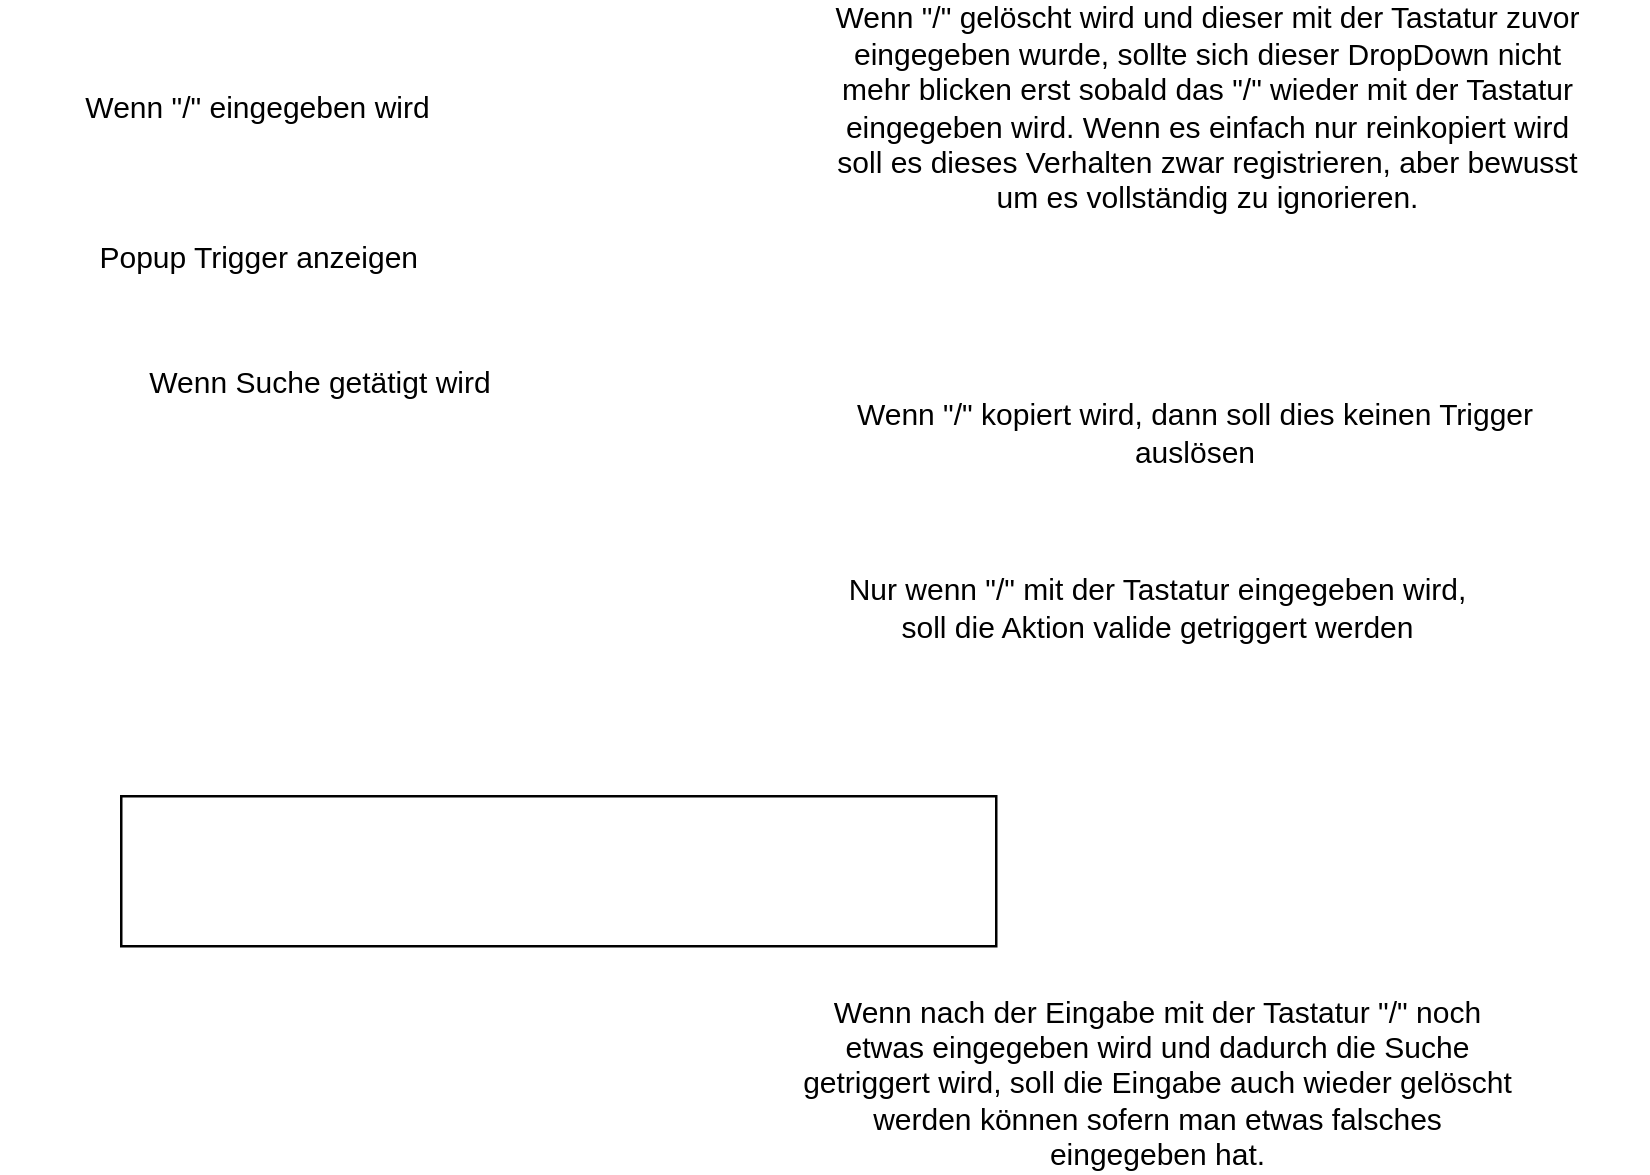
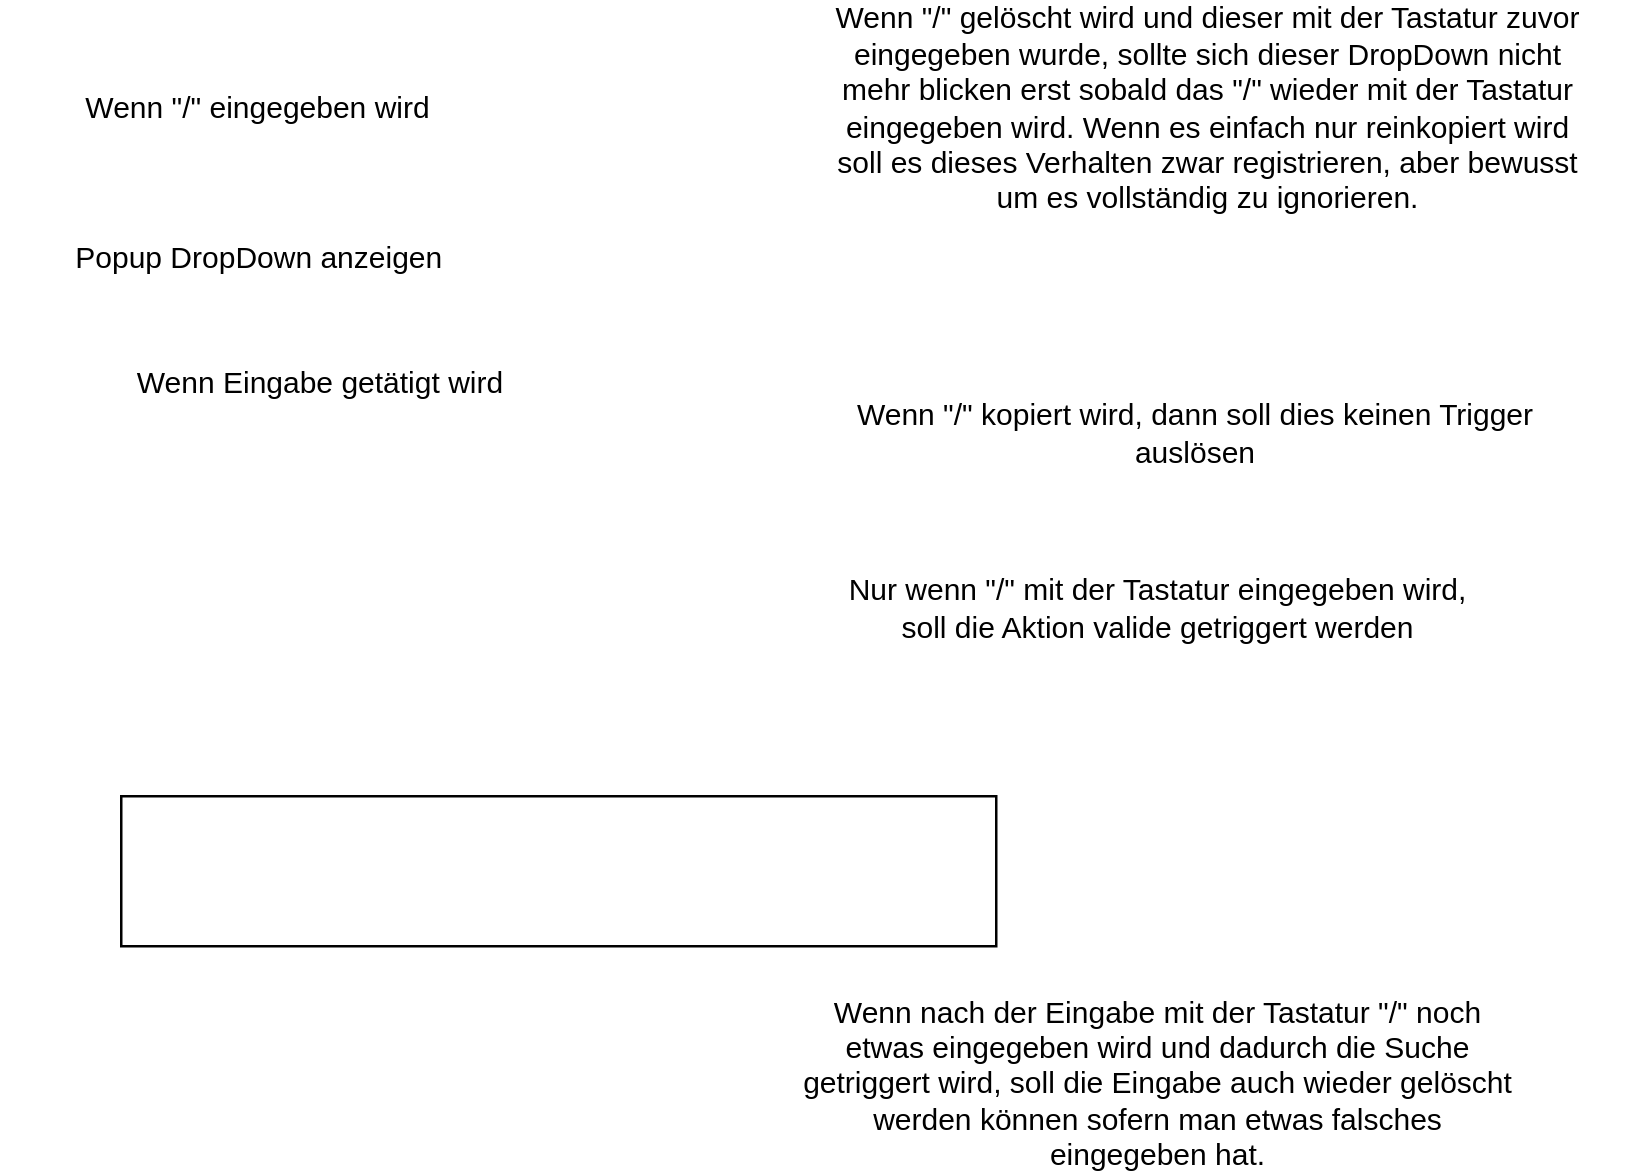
node "Popup Trigger anzeigen": label "Popup Trigger anzeigen" -> "Popup DropDown anzeigen"
node "Wenn Suche getätigt wird": label "Wenn Suche getätigt wird" -> "Wenn Eingabe getätigt wird"
